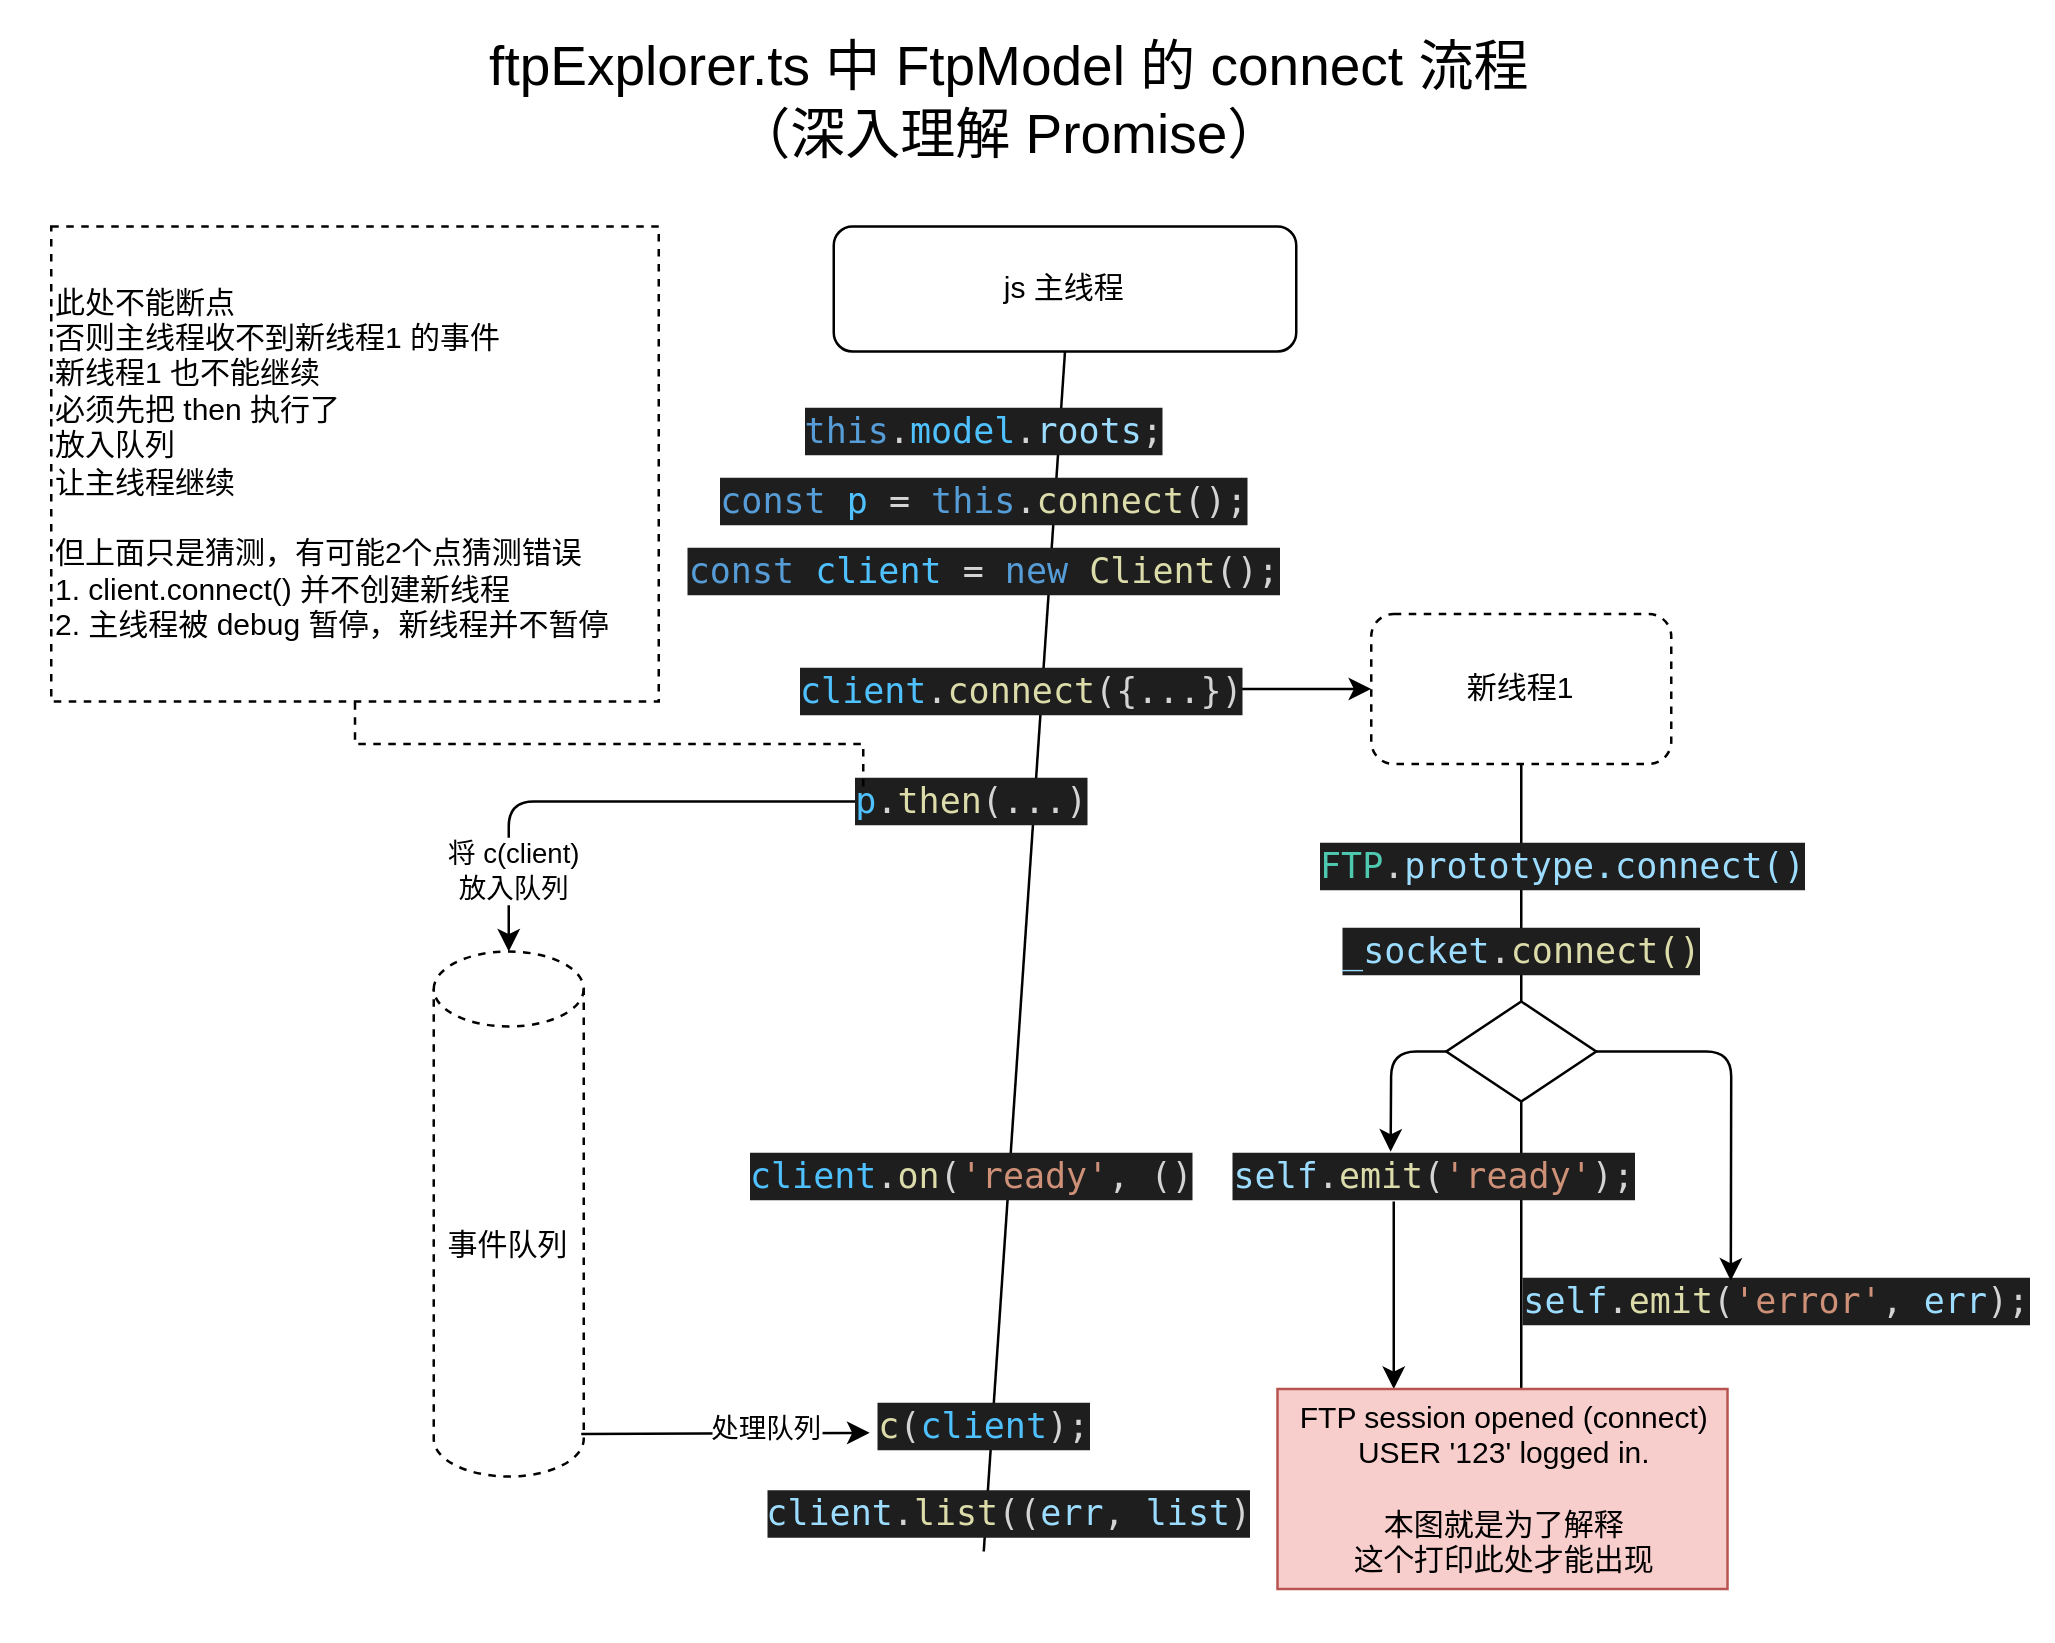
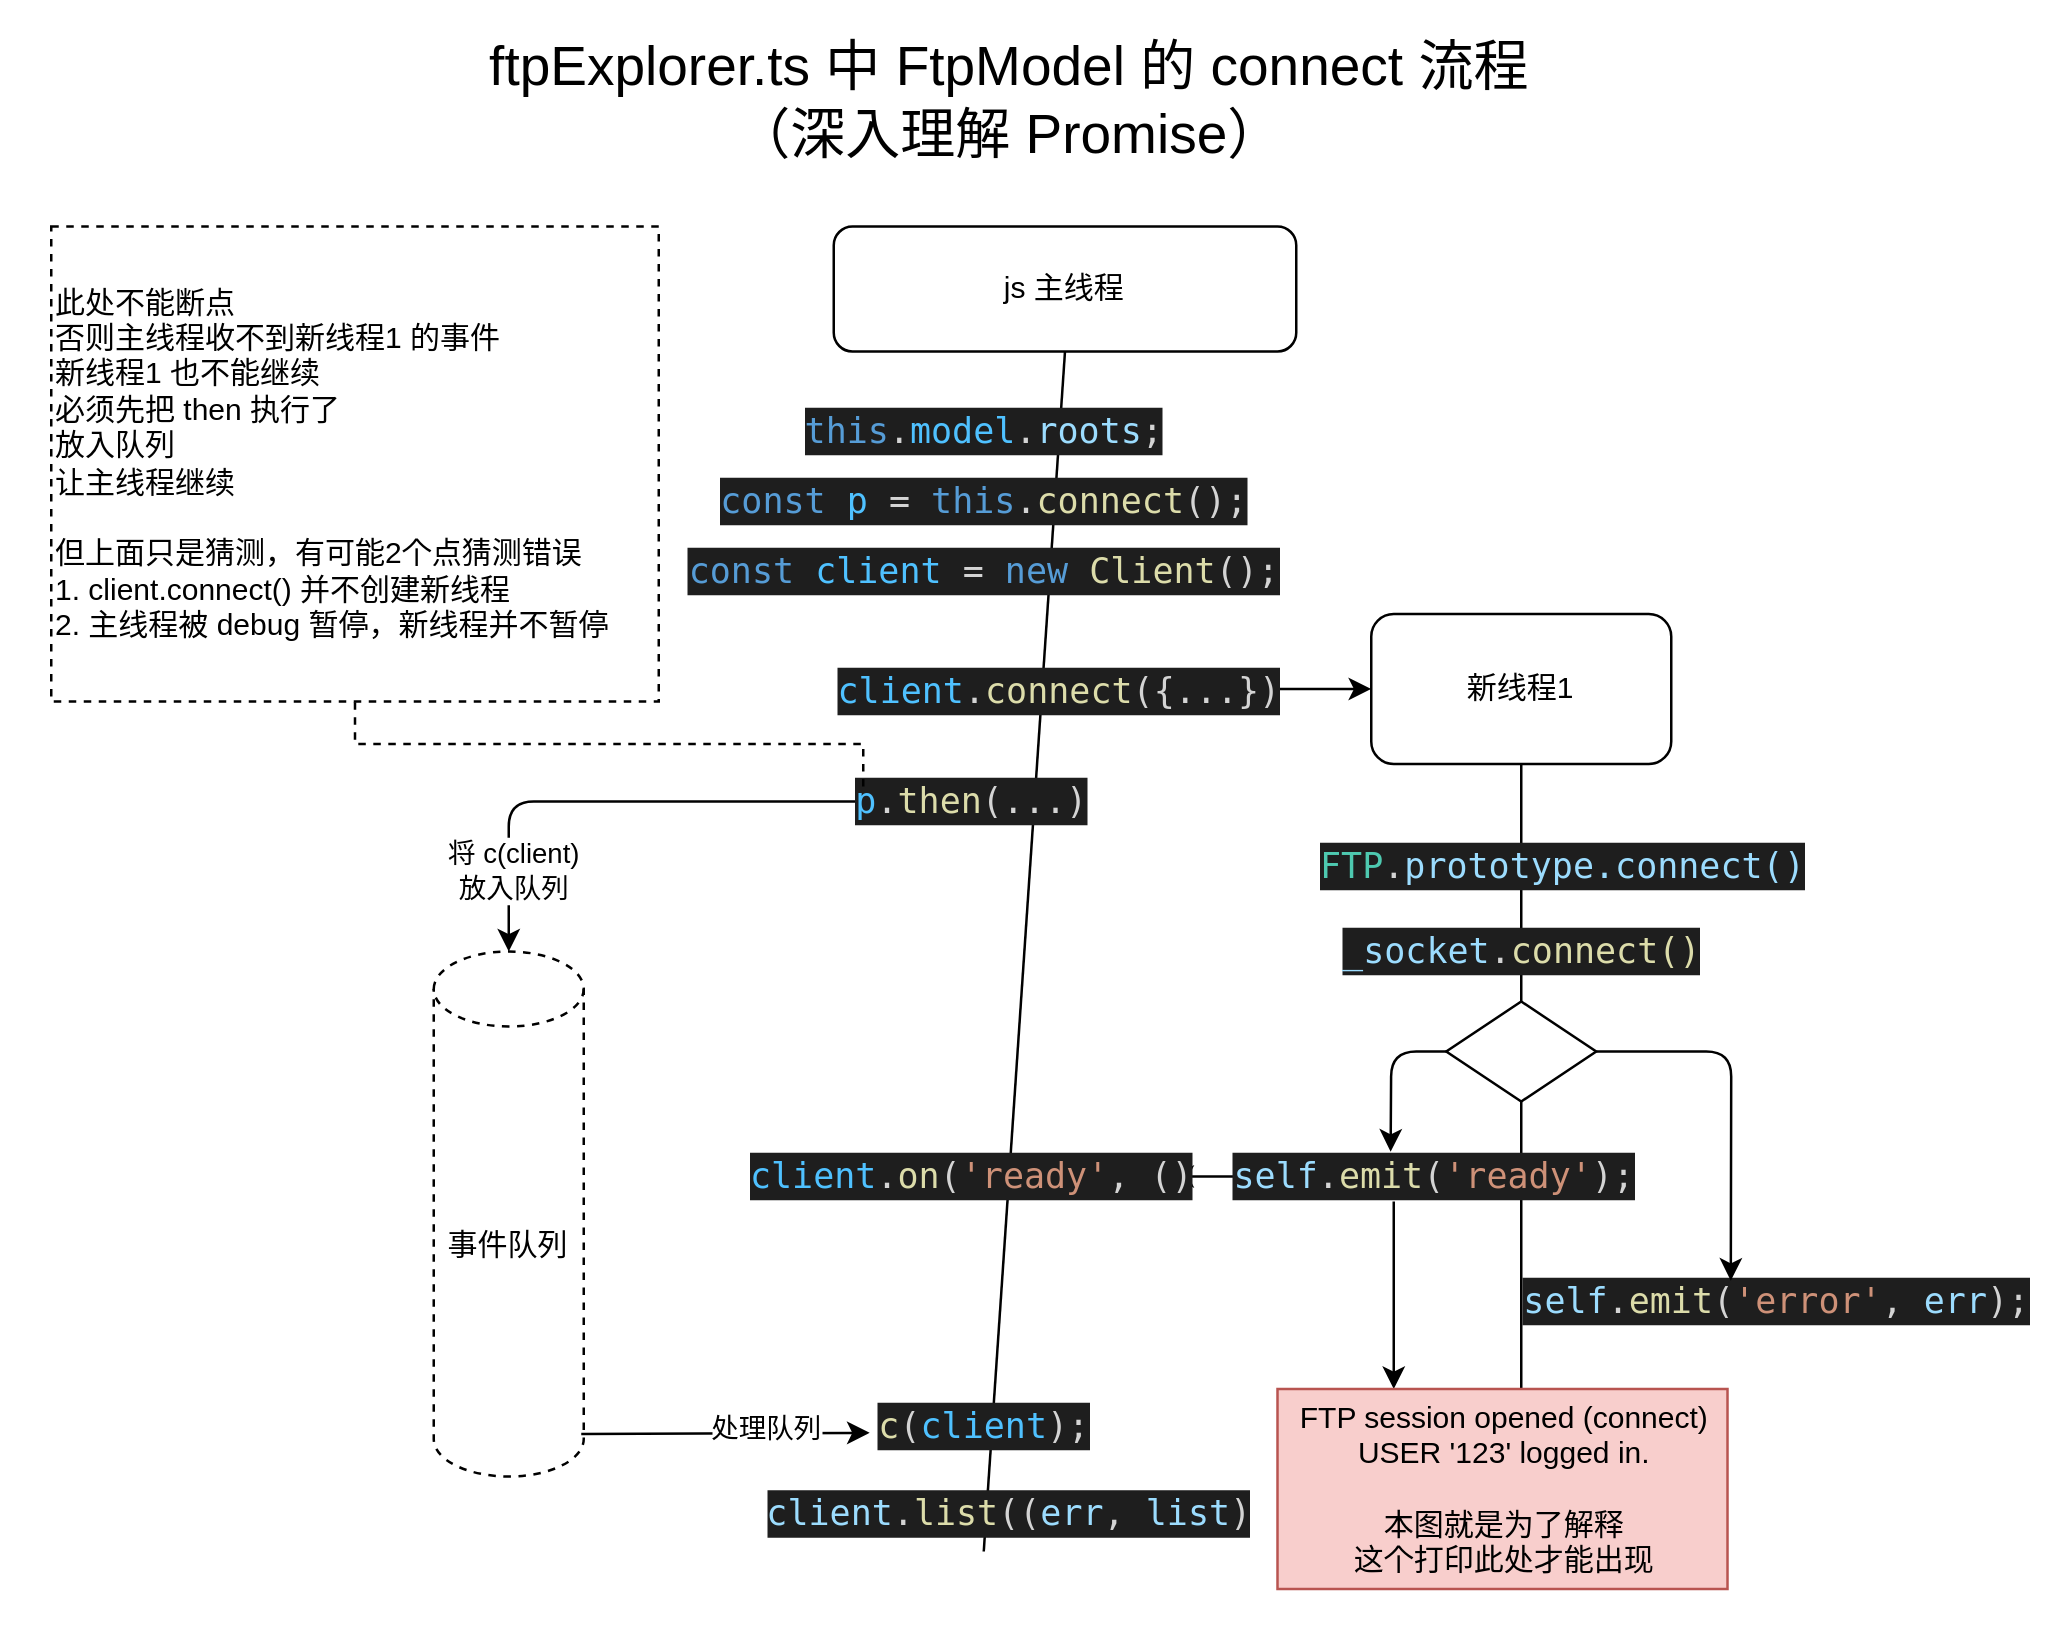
node "client.connect({...})": moved (971, 689) -> (1009, 689)
node "新线程1": style dashed -> solid
edge "self.emit('ready');" -> "client.on('ready', ()": added
